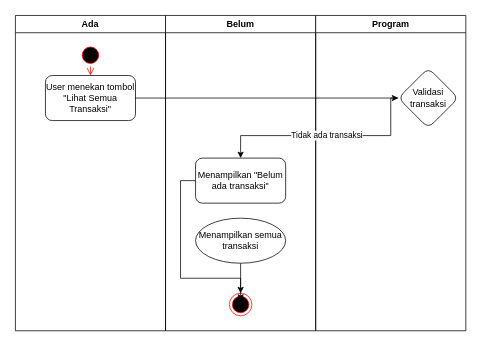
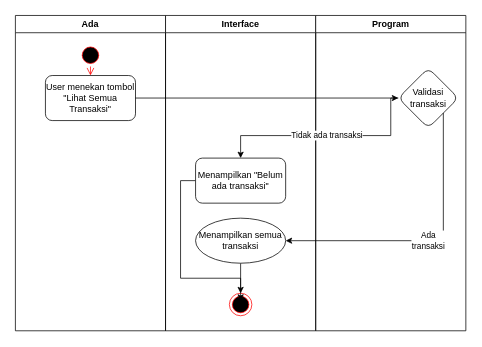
node "Belum": label "Belum" -> "Interface"
edge "Validasi transaksi" -> "Menampilkan semua transaksi": added, label "Ada transaksi"
